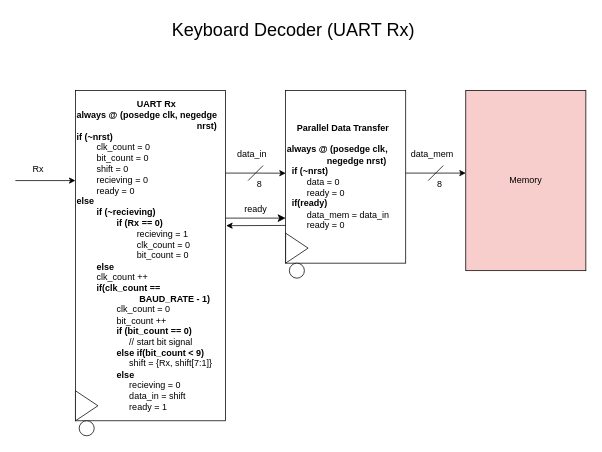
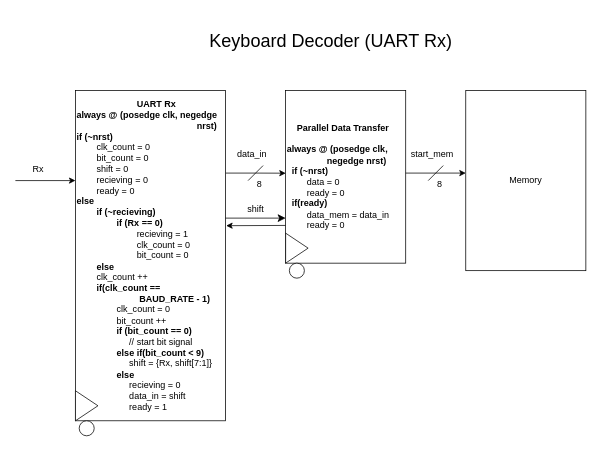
node "Keyboard Decoder (UART Rx)": moved (293, 30) -> (330, 42)
node "data_mem": label "data_mem" -> "start_mem"
node "Memory": fillcolor #f8cecc -> #ffffff
node "ready": label "ready" -> "shift"
